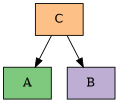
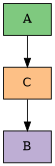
edge "C" -> "A": reversed
